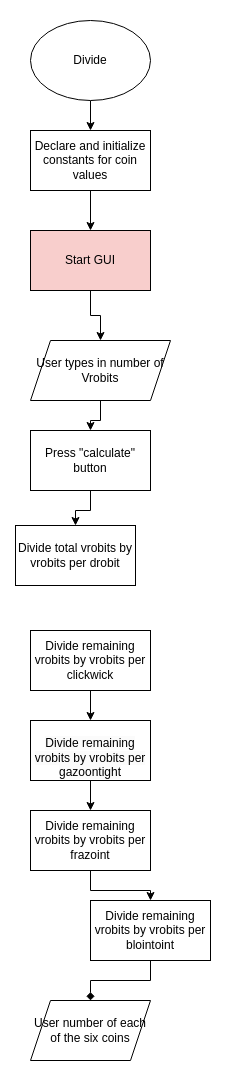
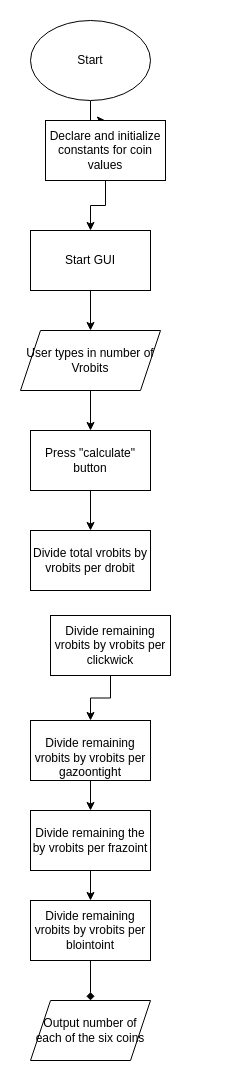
node "Divide": label "Divide" -> "Start"
node "Declare and initialize constants for coin values": moved (91, 161) -> (106, 151)
node "Start GUI": fillcolor #f8cecc -> #ffffff
node "User types in number of Vrobits": moved (101, 371) -> (91, 361)
node "Divide total vrobits by vrobits per drobit": moved (76, 556) -> (91, 561)
node "Divide remaining vrobits by vrobits per clickwick": moved (91, 661) -> (111, 646)
node "Divide remaining vrobits by vrobits per frazoint": label "Divide remaining vrobits by vrobits per frazoint" -> "Divide remaining the by vrobits per frazoint"
node "Divide remaining vrobits by vrobits per blointoint": moved (151, 931) -> (91, 931)
node "User number of each of the six coins": label "User number of each of the six coins" -> "Output number of each of the six coins"
